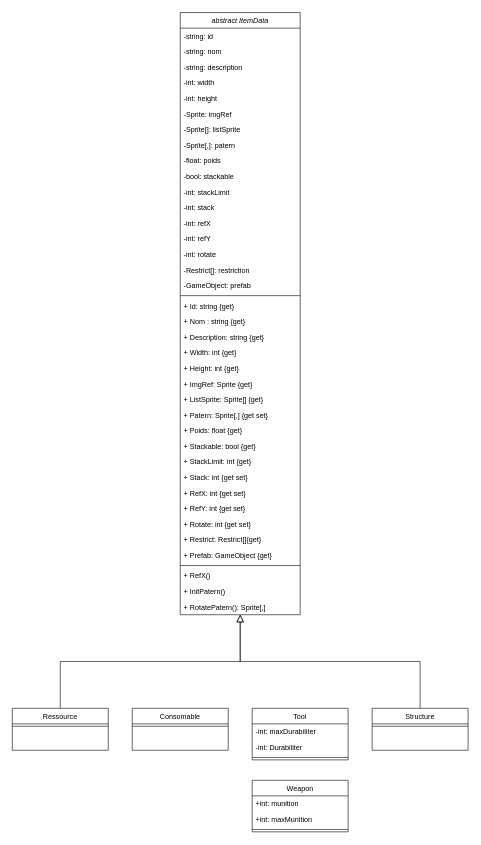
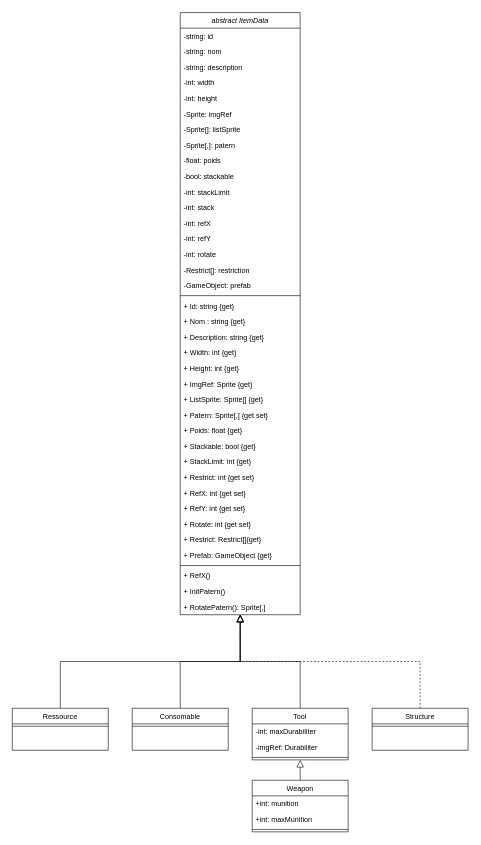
node "+ Stack: int {get set}": label "+ Stack: int {get set}" -> "+ Restrict: int {get set}"
edge "Structure" -> "abstract ItemData": style solid -> dashed
edge "Consomable" -> "abstract ItemData": added
edge "Tool" -> "abstract ItemData": added
node "-int: Durabiliter": label "-int: Durabiliter" -> "-imgRef: Durabiliter"
edge "Weapon" -> "Tool": added
